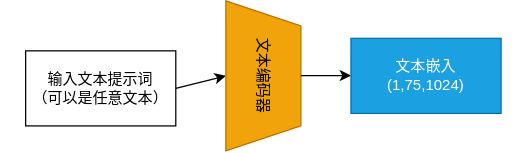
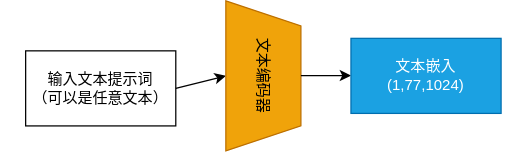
node "文本嵌入 (1,75,1024)": label "文本嵌入 (1,75,1024)" -> "文本嵌入 (1,77,1024)"
